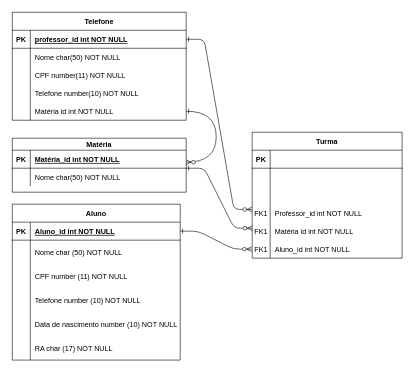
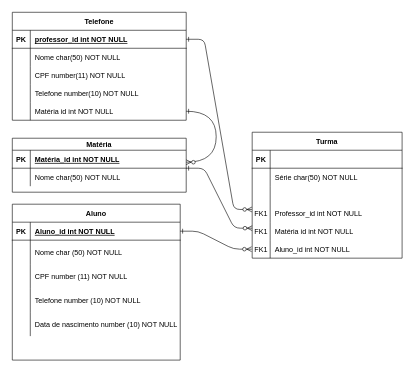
node "Série char(50) NOT NULL": added
node "RA char (17) NOT NULL": removed
